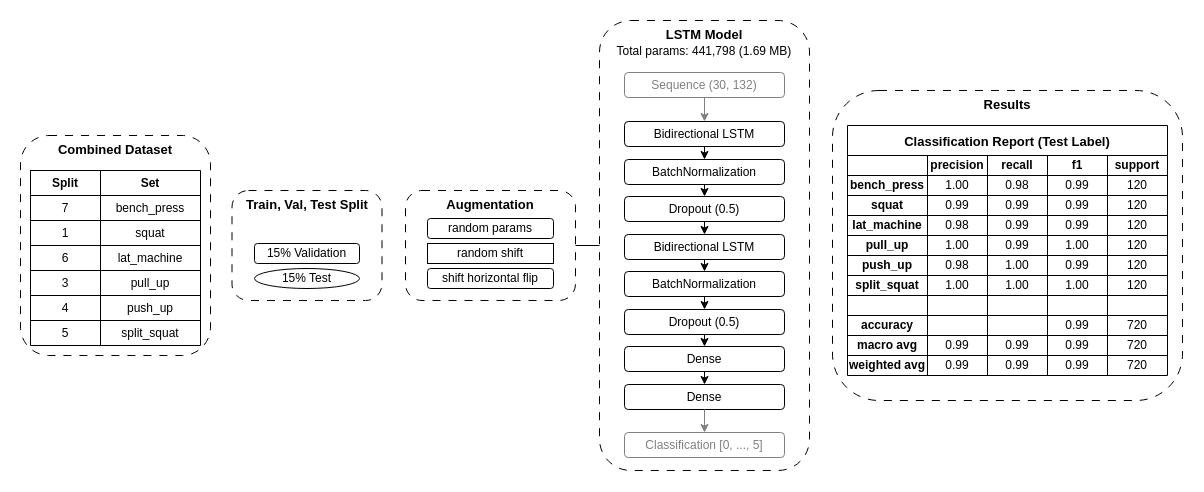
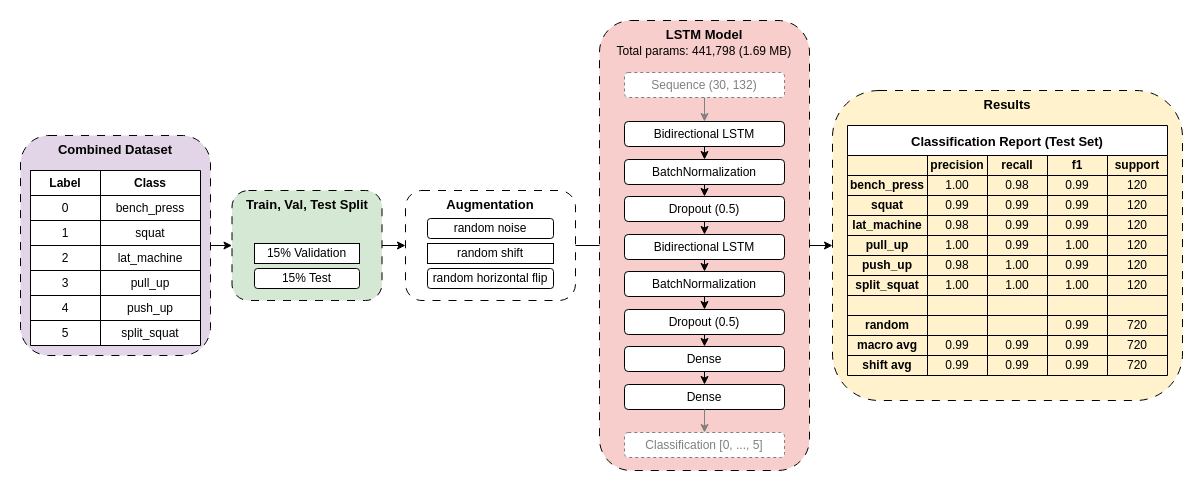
node "LSTM Model Total params: 441,798 (1.69 MB)": fillcolor #ffffff -> #f8cecc
node "Sequence (30, 132)": style solid -> dashed
node "Results": fillcolor #ffffff -> #fff2cc
node "Classification Report (Test Label)": label "Classification Report (Test Label)" -> "Classification Report (Test Set)"
node "Combined Dataset": fillcolor #ffffff -> #e1d5e7
node "Split": label "Split" -> "Label"
node "Set": label "Set" -> "Class"
node "Train, Val, Test Split": fillcolor #ffffff -> #d5e8d4
node "7": label "7" -> "0"
node "random params": label "random params" -> "random noise"
edge "Combined Dataset" -> "Train, Val, Test Split": added
edge "Train, Val, Test Split" -> "Augmentation": added
edge "LSTM Model Total params: 441,798 (1.69 MB)" -> "Results": added
node "15% Validation": shape rounded rectangle -> rectangle
node "6": label "6" -> "2"
node "15% Test": shape ellipse -> rounded rectangle
node "shift horizontal flip": label "shift horizontal flip" -> "random horizontal flip"
node "accuracy": label "accuracy" -> "random"
node "weighted avg": label "weighted avg" -> "shift avg"
node "Classification [0, ..., 5]": style solid -> dashed
